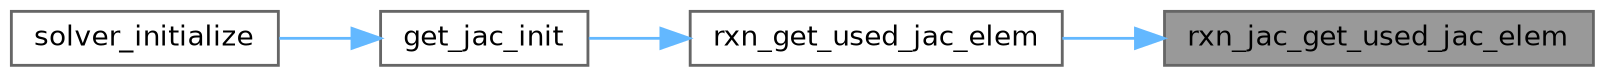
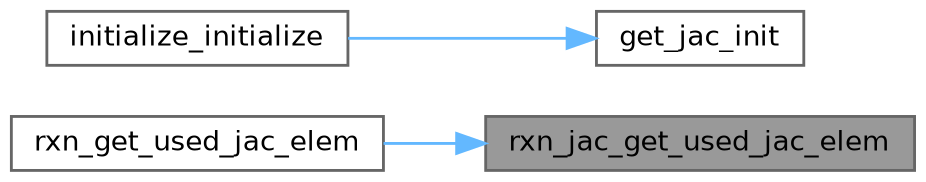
node "solver_initialize": label "solver_initialize" -> "initialize_initialize"
edge "get_jac_init" -> "rxn_get_used_jac_elem": removed
